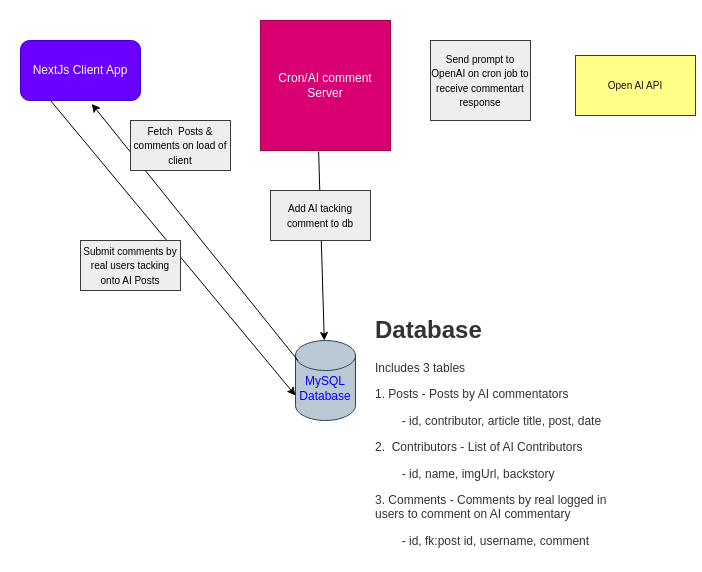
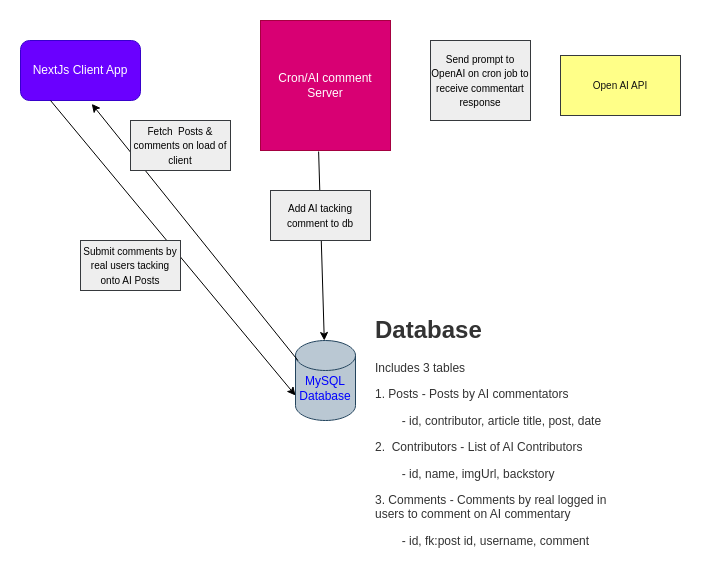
node "Open AI API": moved (636, 86) -> (621, 86)
